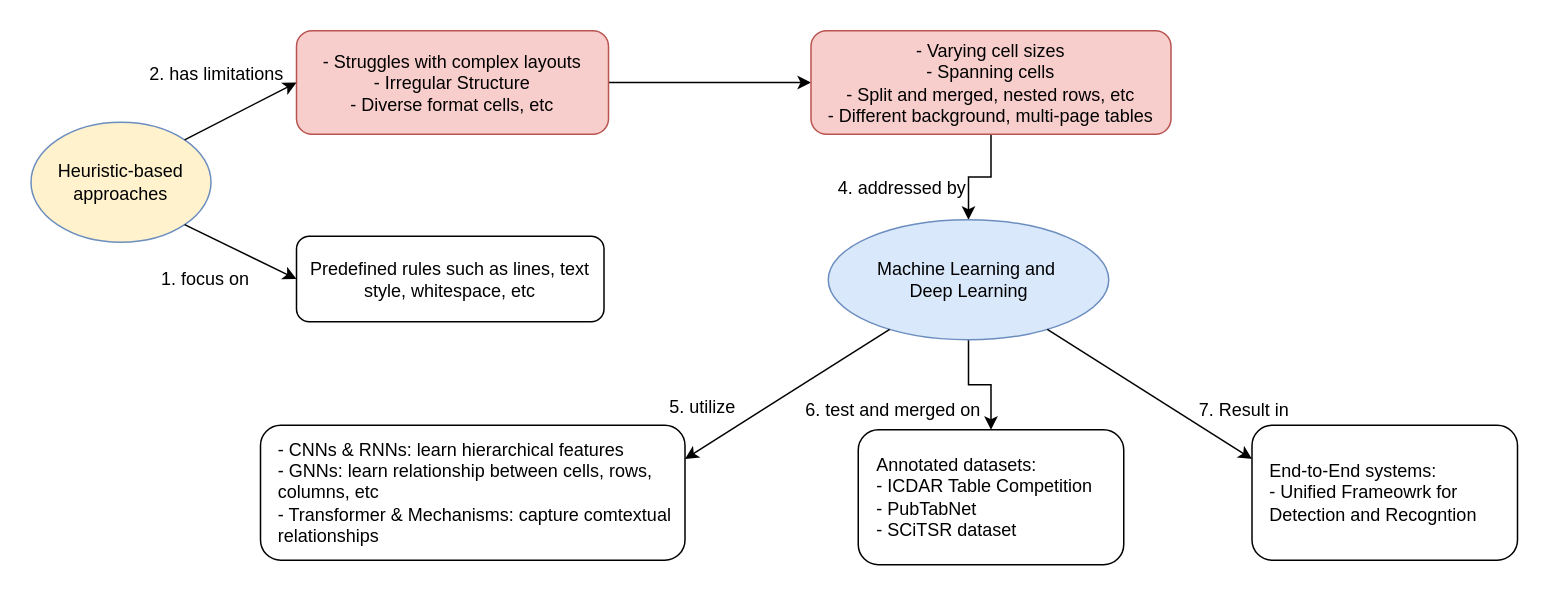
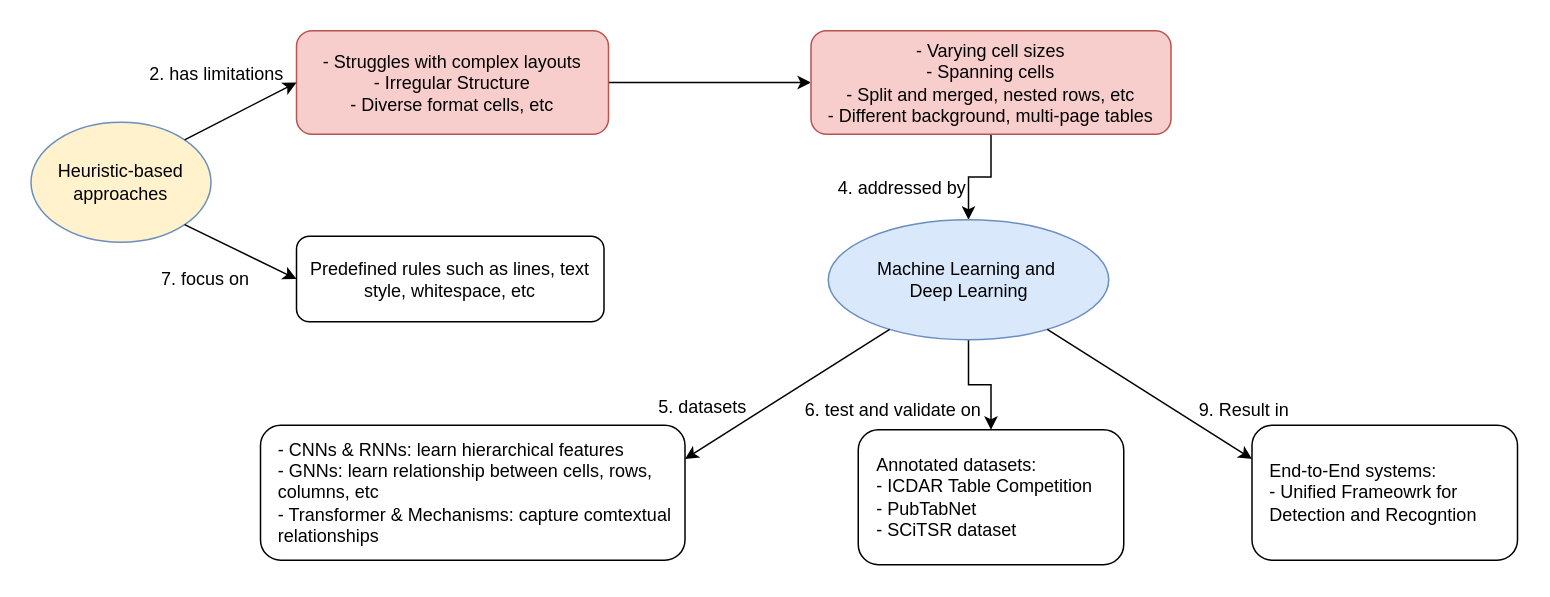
node "1. focus on": label "1. focus on" -> "7. focus on"
node "5. utilize": label "5. utilize" -> "5. datasets"
node "6. test and merged on": label "6. test and merged on" -> "6. test and validate on"
node "7. Result in": label "7. Result in" -> "9. Result in"
